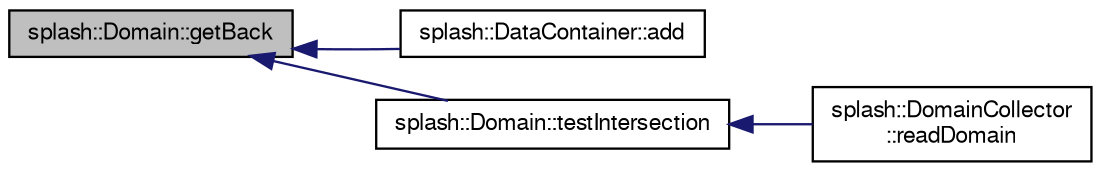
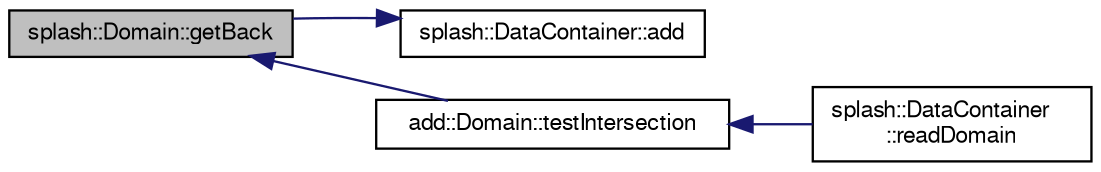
edge "splash::DataContainer::add" -> "splash::Domain::getBack": reversed
node "splash::Domain::testIntersection": label "splash::Domain::testIntersection" -> "add::Domain::testIntersection"
node "splash::DomainCollector ::readDomain": label "splash::DomainCollector ::readDomain" -> "splash::DataContainer ::readDomain"
